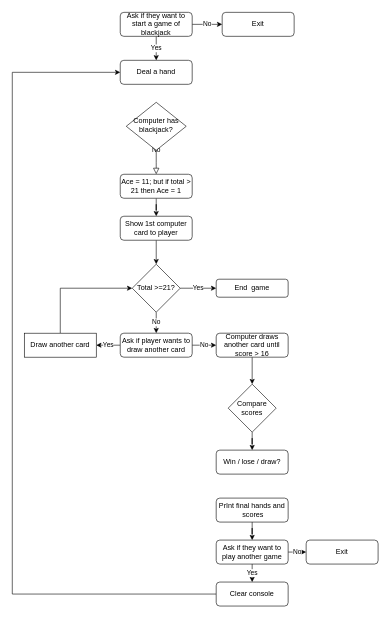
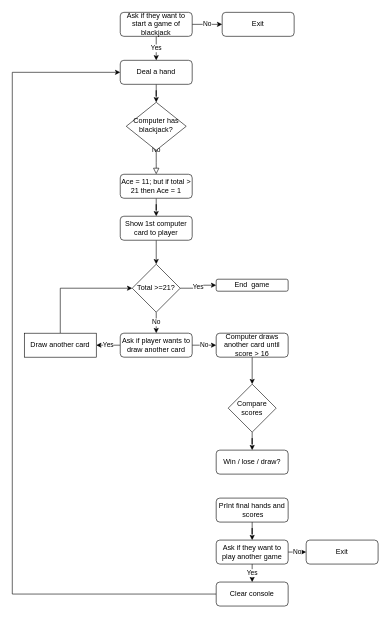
edge "Deal a hand" -> "Computer has blackjack?": added
node "End game": size 72x18 -> 72x12
